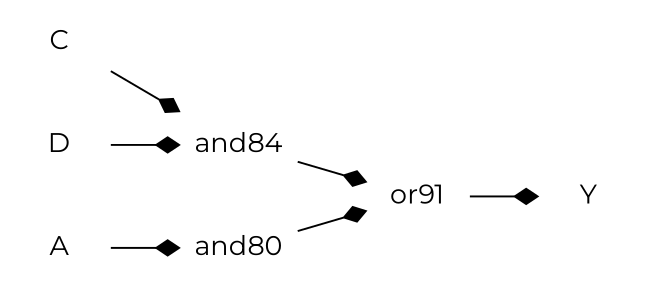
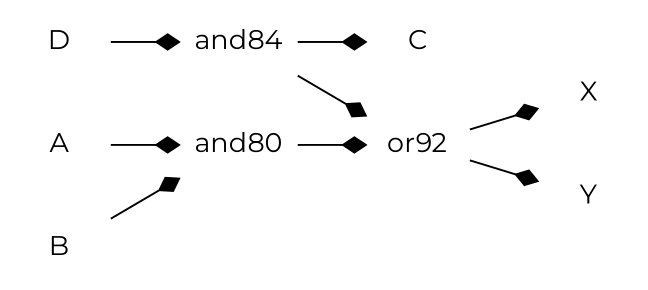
edge "C" -> "and84": reversed
node "X": added
node "or91": label "or91" -> "or92"
node "B": added
